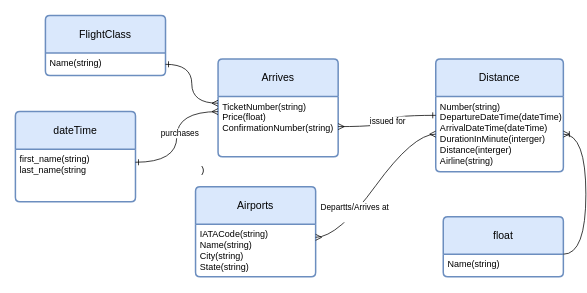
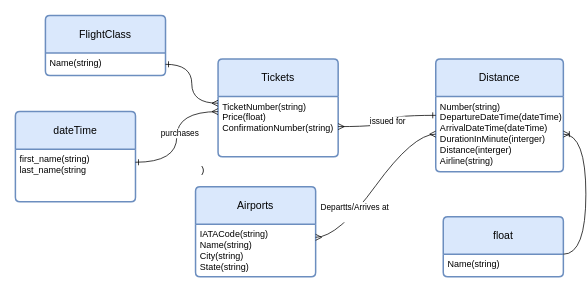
node "Arrives": label "Arrives" -> "Tickets"
